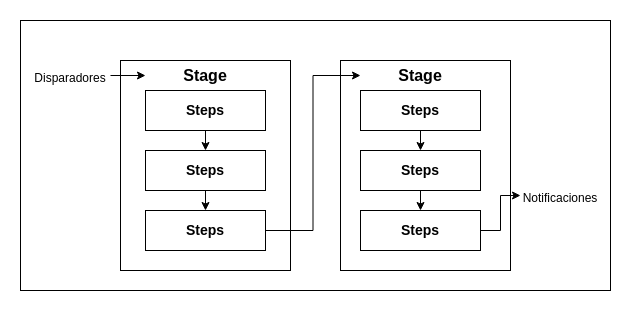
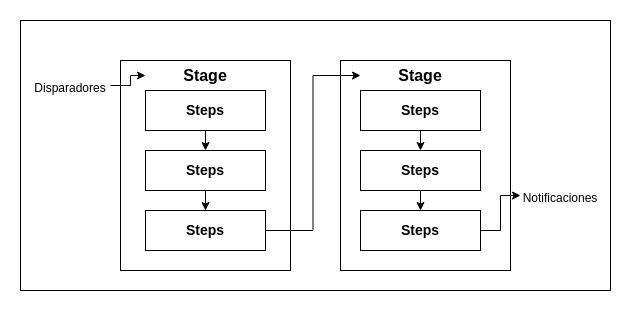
node "Disparadores": moved (71, 76) -> (71, 86)
